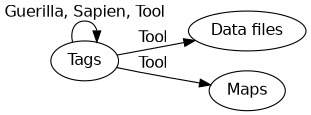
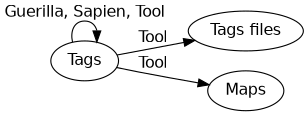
node "Data files": label "Data files" -> "Tags files"
